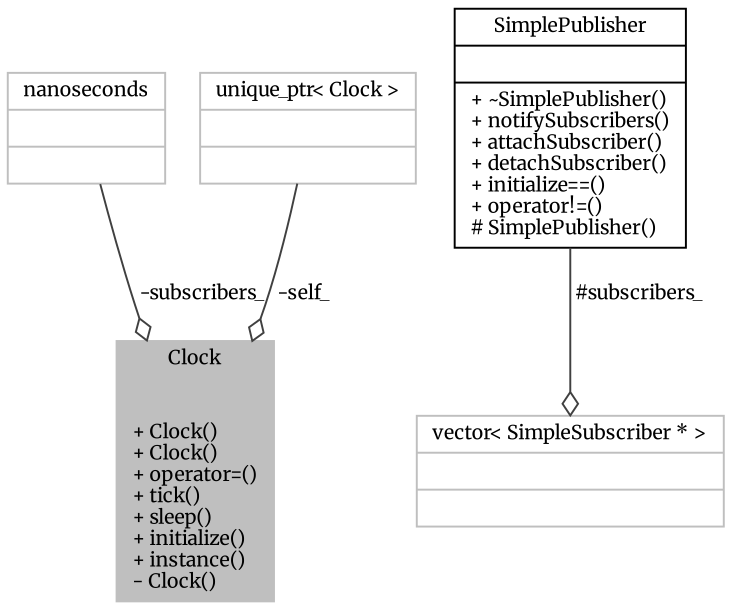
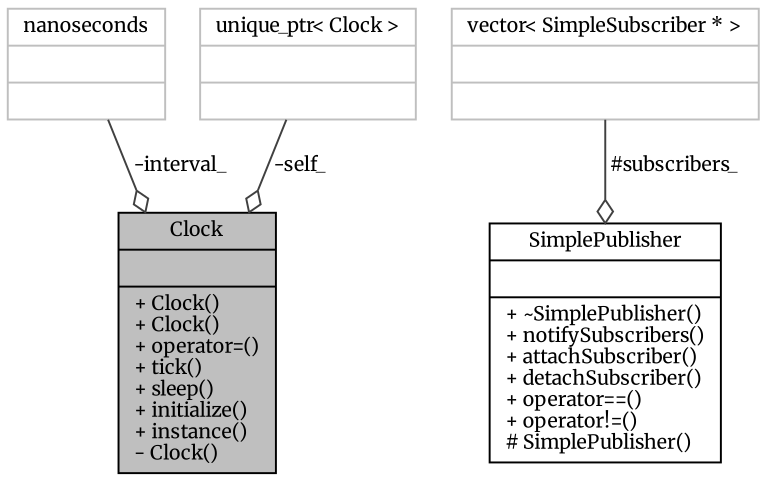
node "SimplePublisher": text "+ initialize==()" -> "+ operator==()"
edge "nanoseconds" -> "Clock": label " -subscribers_" -> " -interval_"
edge "SimplePublisher" -> "vector< SimpleSubscriber * >": reversed
node "Clock": color grey75 -> black
